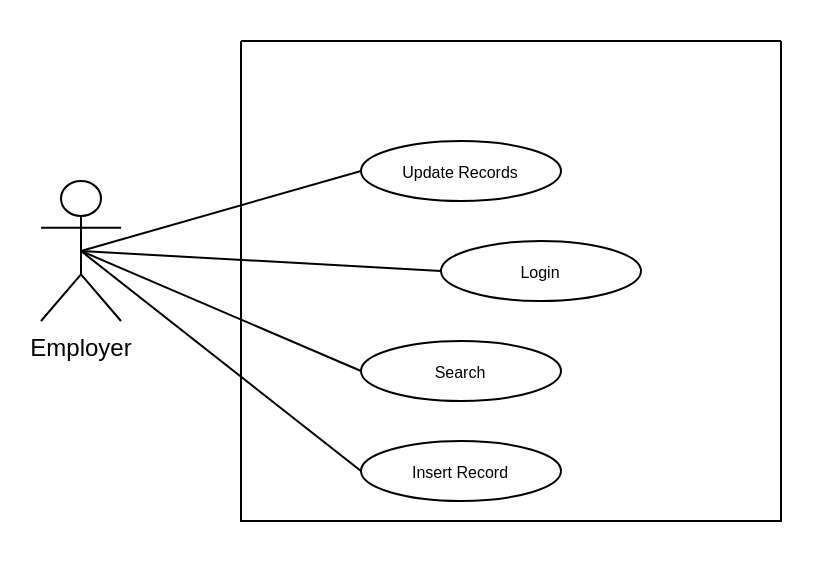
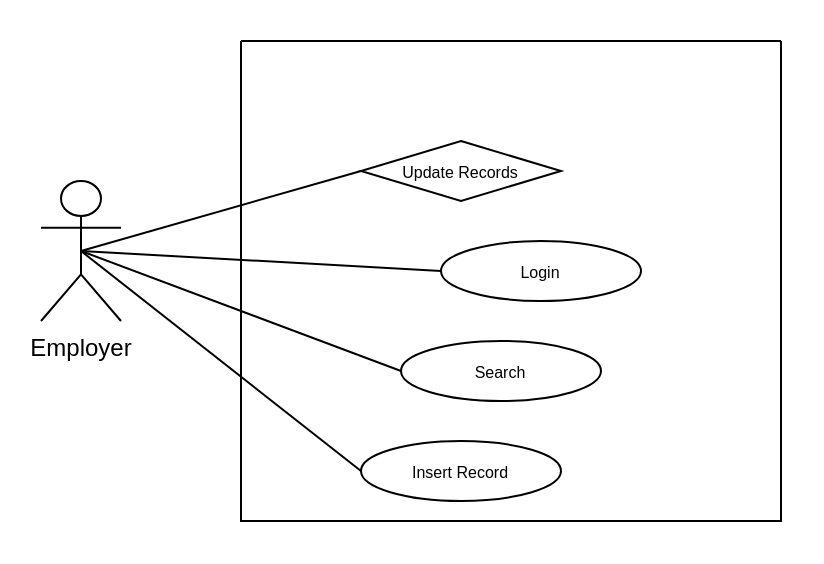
node "Update Records": shape ellipse -> diamond
node "Search": moved (461, 371) -> (501, 371)
